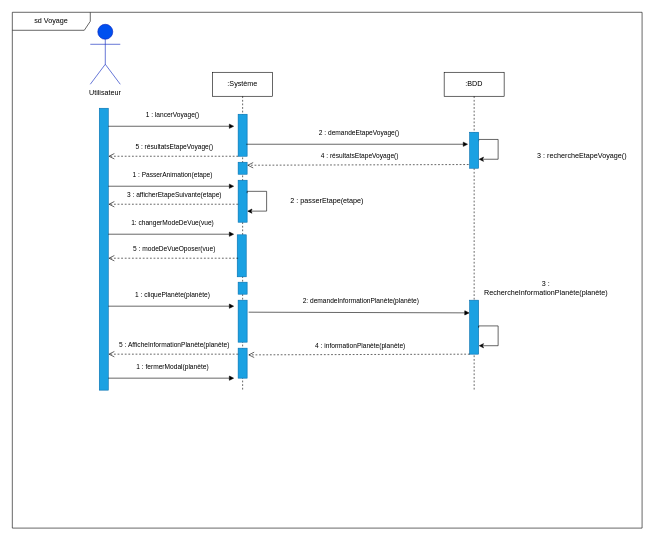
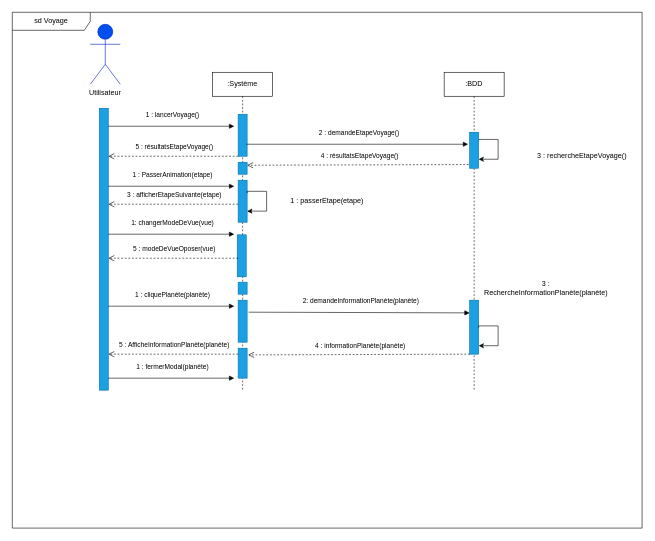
node "2 : passerEtape(etape)": label "2 : passerEtape(etape)" -> "1 : passerEtape(etape)"
